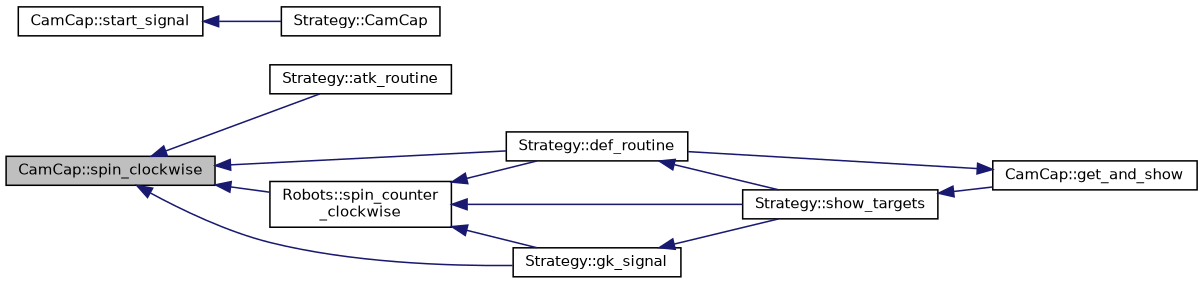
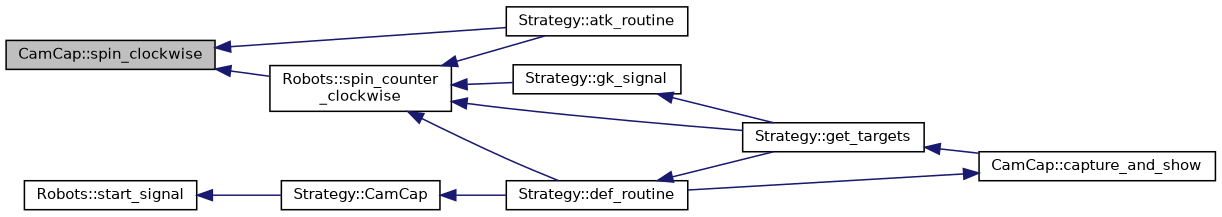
node "CamCap::start_signal": label "CamCap::start_signal" -> "Robots::start_signal"
edge "Strategy::atk_routine" -> "Robots::spin_counter _clockwise": added
edge "Strategy::def_routine" -> "CamCap::spin_clockwise": now "Strategy::def_routine" -> "Strategy::CamCap"
node "CamCap::get_and_show": label "CamCap::get_and_show" -> "CamCap::capture_and_show"
node "Strategy::show_targets": label "Strategy::show_targets" -> "Strategy::get_targets"
edge "Strategy::gk_signal" -> "CamCap::spin_clockwise": removed
